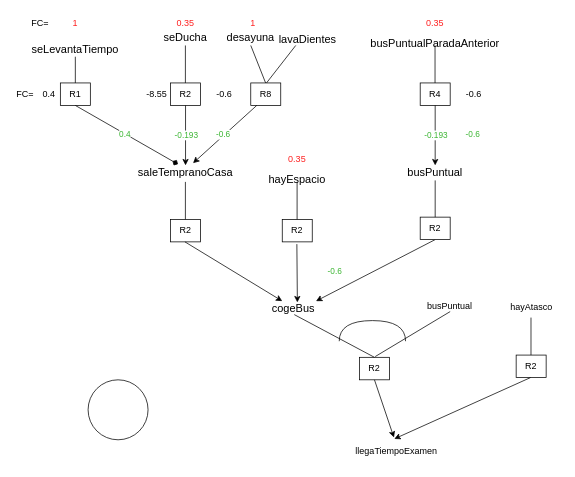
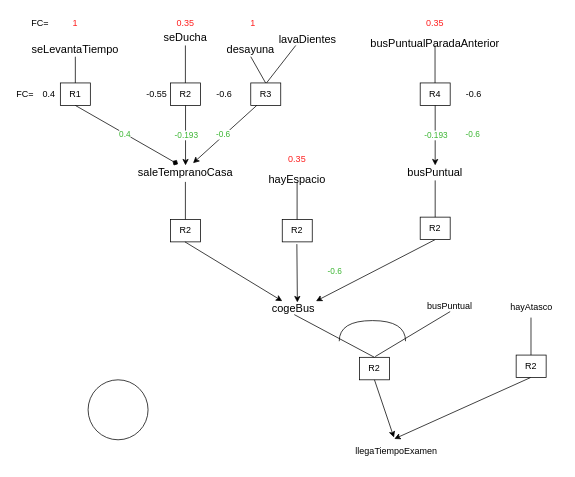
node "desayuna": moved (251, 38) -> (251, 49)
node "-8.55": label "-8.55" -> "-0.55"
node "R8": label "R8" -> "R3"
